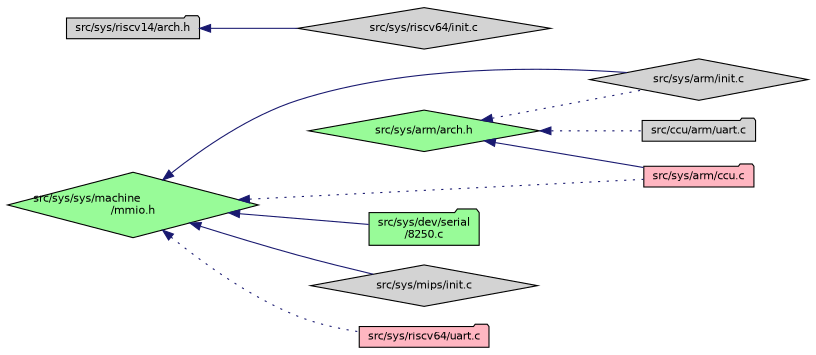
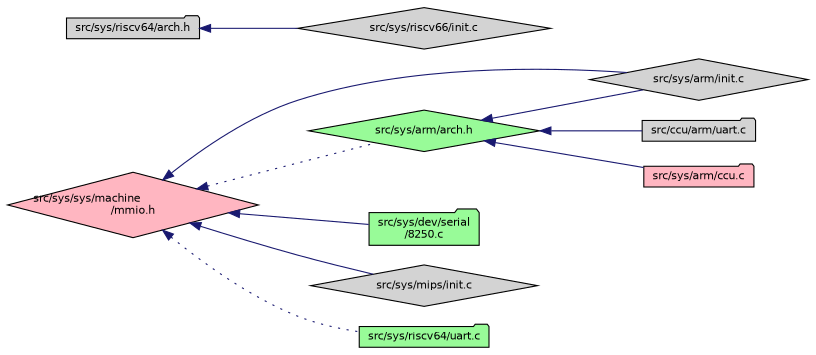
node "src/sys/riscv14/arch.h": label "src/sys/riscv14/arch.h" -> "src/sys/riscv64/arch.h"
node "src/sys/riscv64/init.c": label "src/sys/riscv64/init.c" -> "src/sys/riscv66/init.c"
edge "src/sys/arm/init.c" -> "src/sys/arm/arch.h": style dotted -> solid
edge "src/ccu/arm/uart.c" -> "src/sys/arm/arch.h": style dotted -> solid
edge "src/sys/arm/ccu.c" -> "src/sys/sys/machine /mmio.h": now "src/sys/arm/arch.h" -> "src/sys/sys/machine /mmio.h"
node "src/sys/sys/machine /mmio.h": fillcolor palegreen -> lightpink
node "src/sys/riscv64/uart.c": fillcolor lightpink -> palegreen
